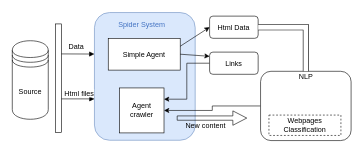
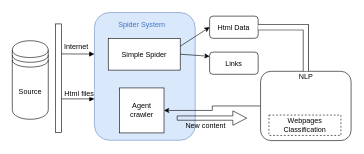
node "Data": label "Data" -> "Internet"
node "Simple Agent": label "Simple Agent" -> "Simple Spider"
edge "Links" -> "Agent crawler": removed
